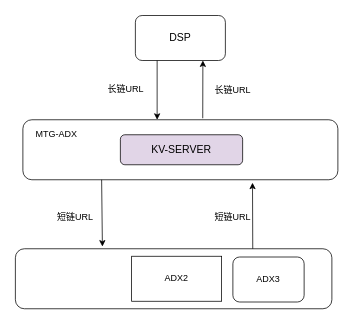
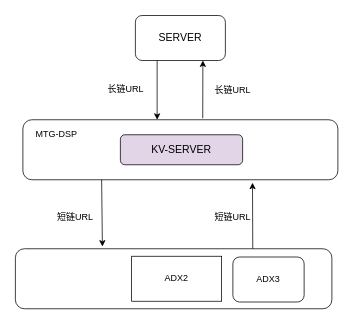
node "DSP": label "DSP" -> "SERVER"
node "MTG-ADX": label "MTG-ADX" -> "MTG-DSP"
